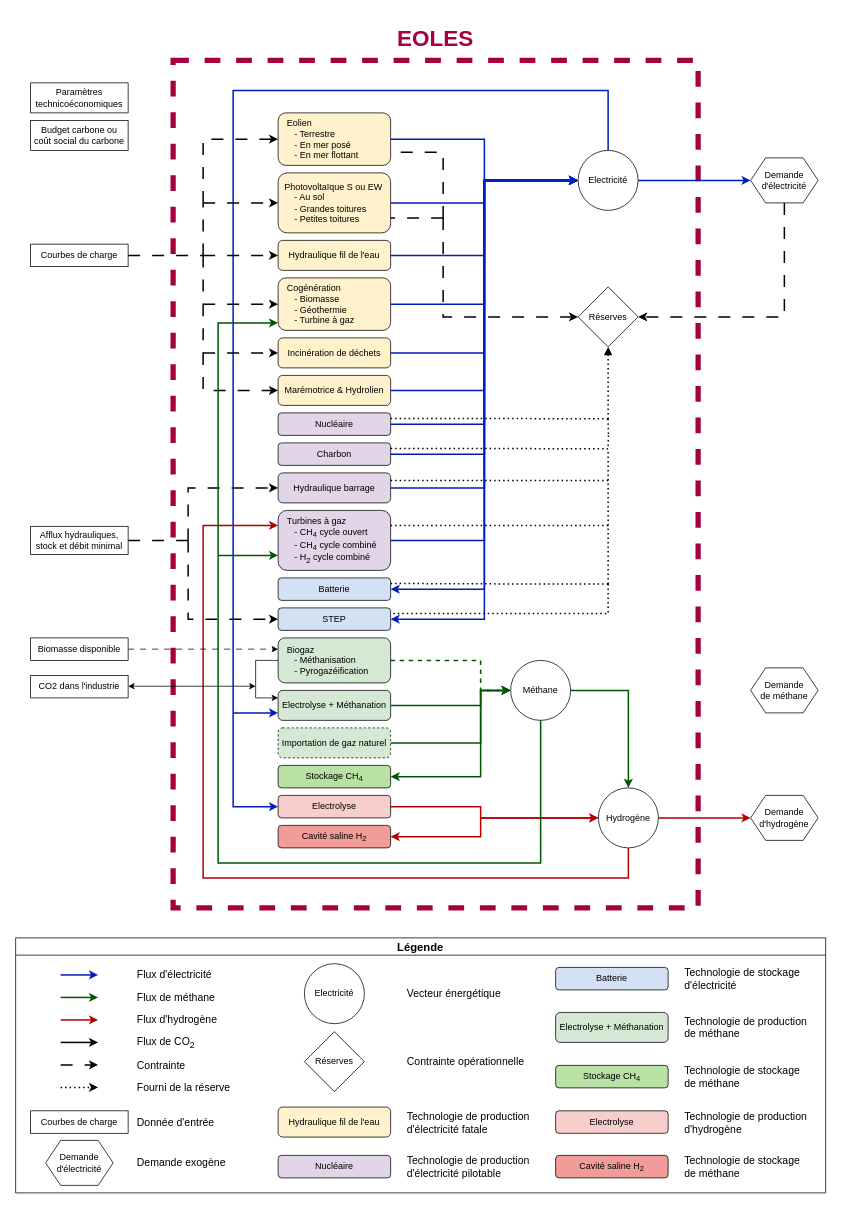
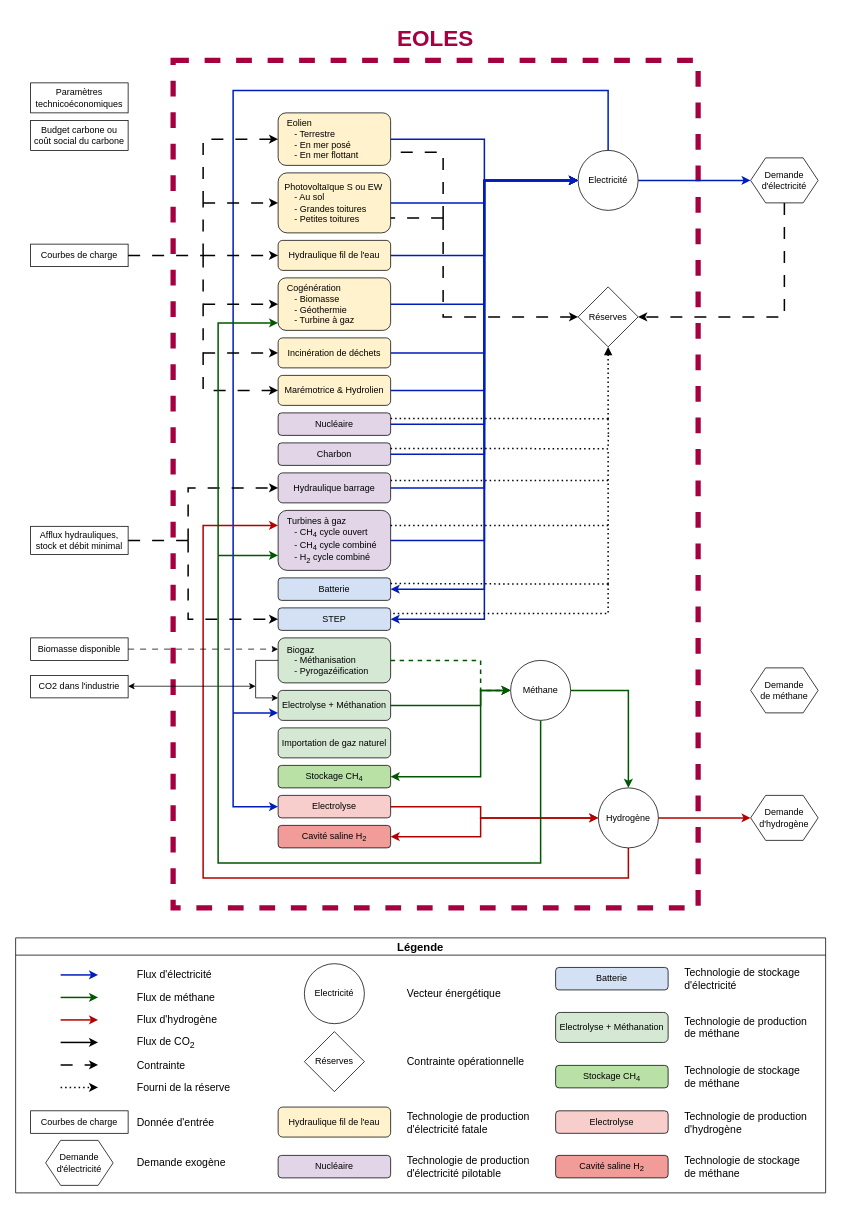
node "Importation de gaz naturel": style dashed -> solid
edge "Importation de gaz naturel" -> "Méthane": removed
